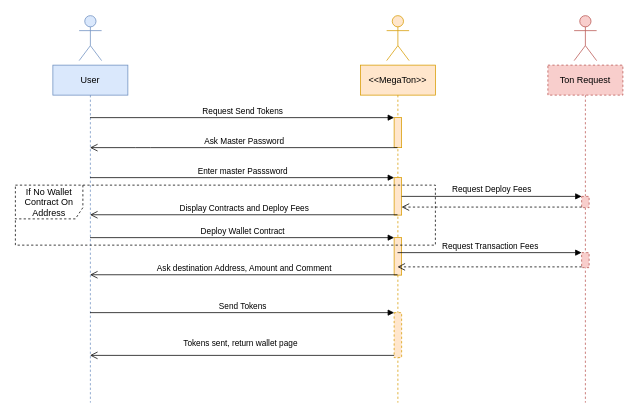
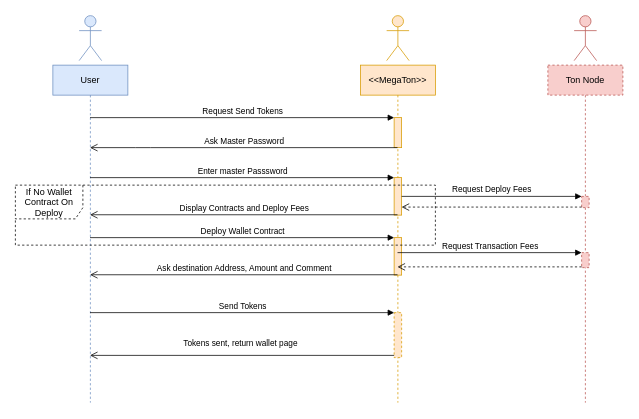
node "Ton Request": label "Ton Request" -> "Ton Node"
node "If No Wallet Contract On Address": label "If No Wallet Contract On Address" -> "If No Wallet Contract On Deploy"
